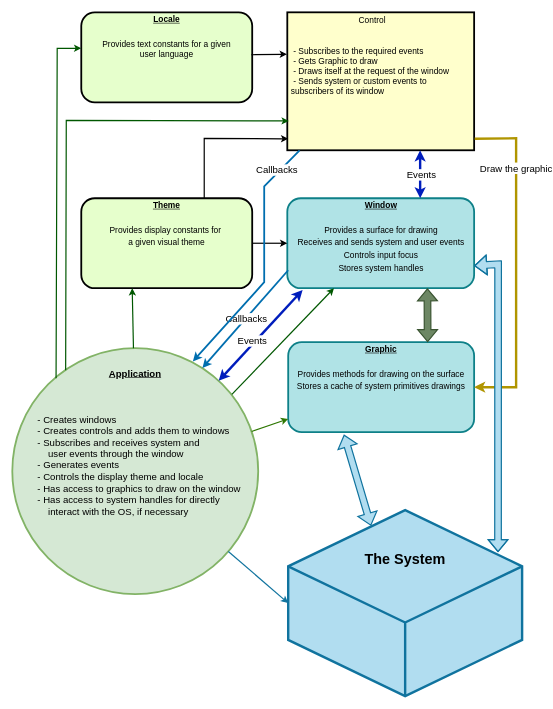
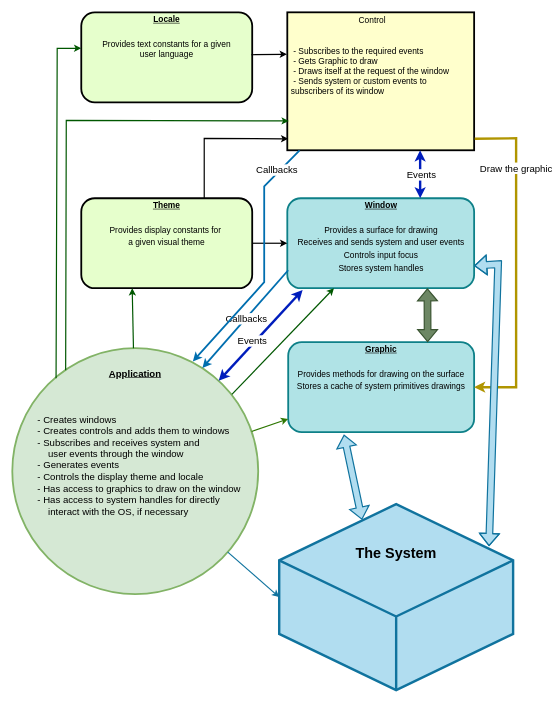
node "The System": moved (405, 603) -> (396, 597)
